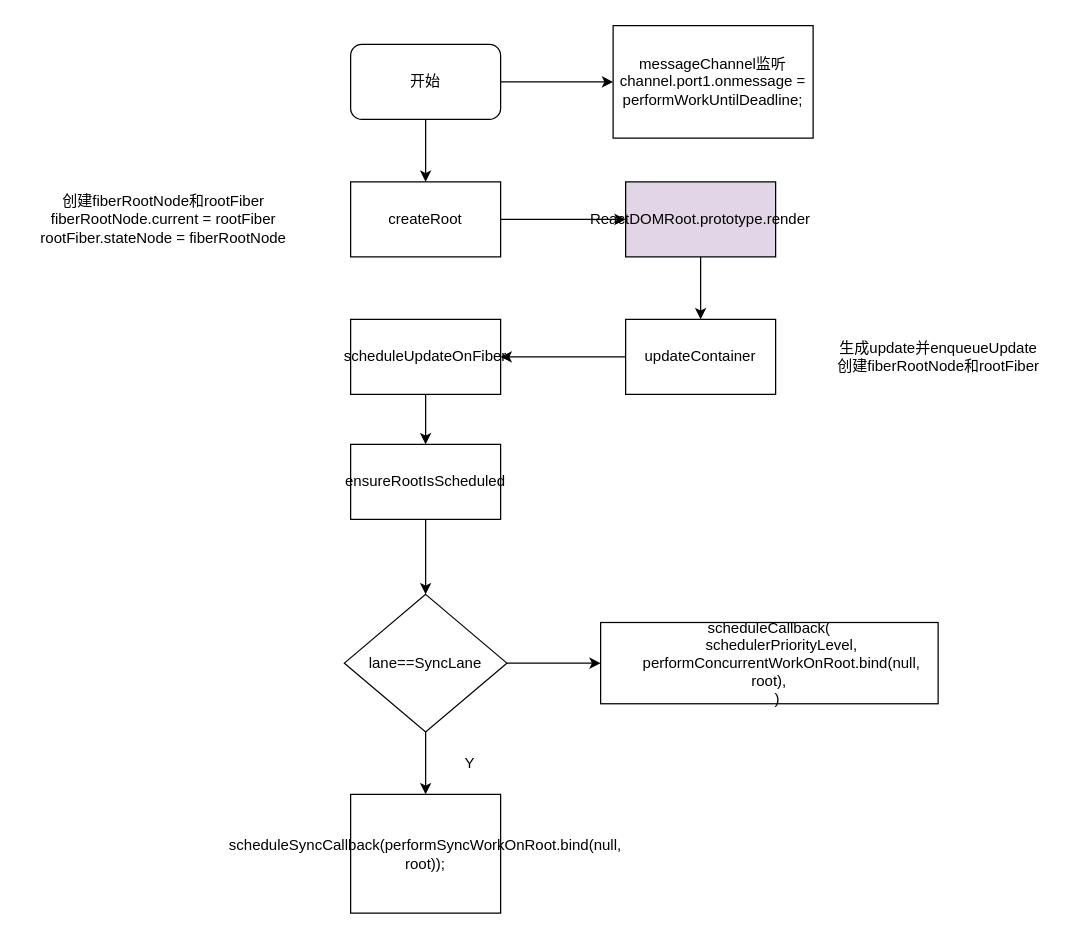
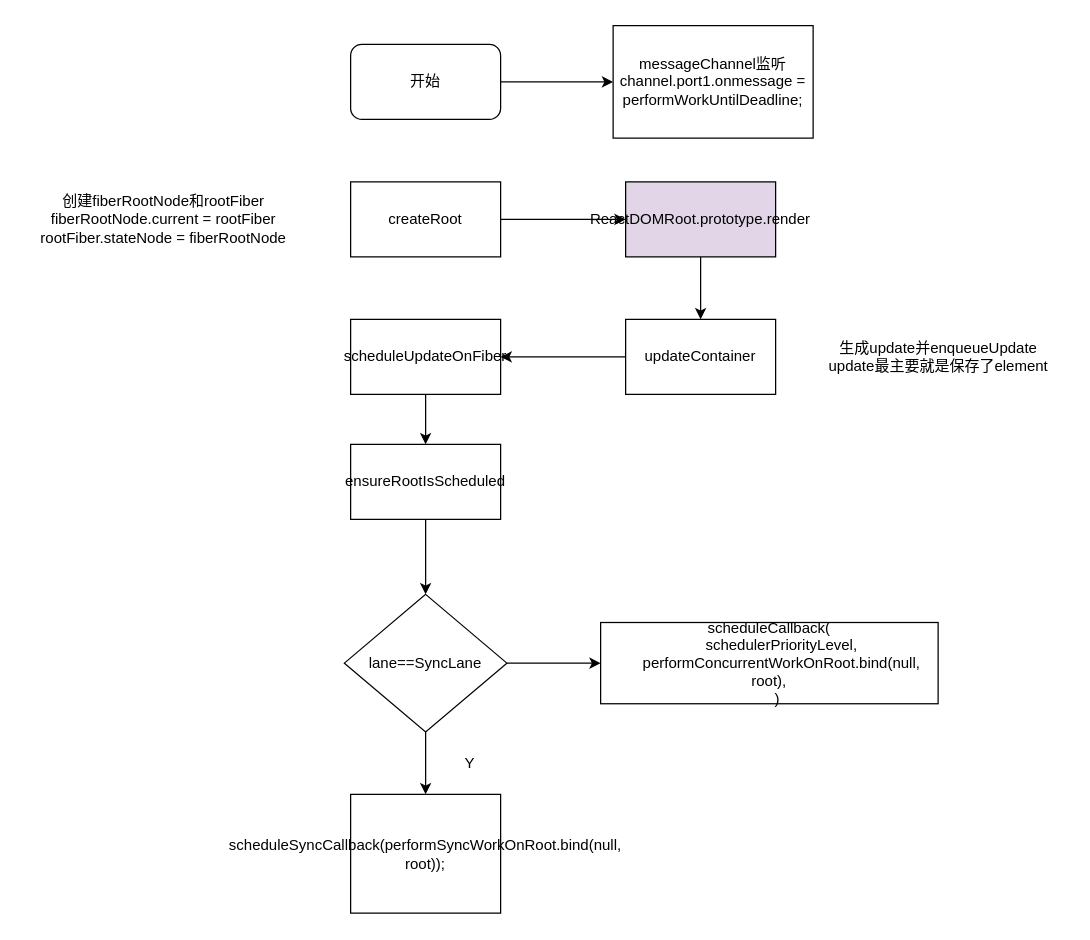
edge "开始" -> "createRoot": removed
node "生成update并enqueueUpdate 创建fiberRootNode和rootFiber": label "生成update并enqueueUpdate 创建fiberRootNode和rootFiber" -> "生成update并enqueueUpdate update最主要就是保存了element"
